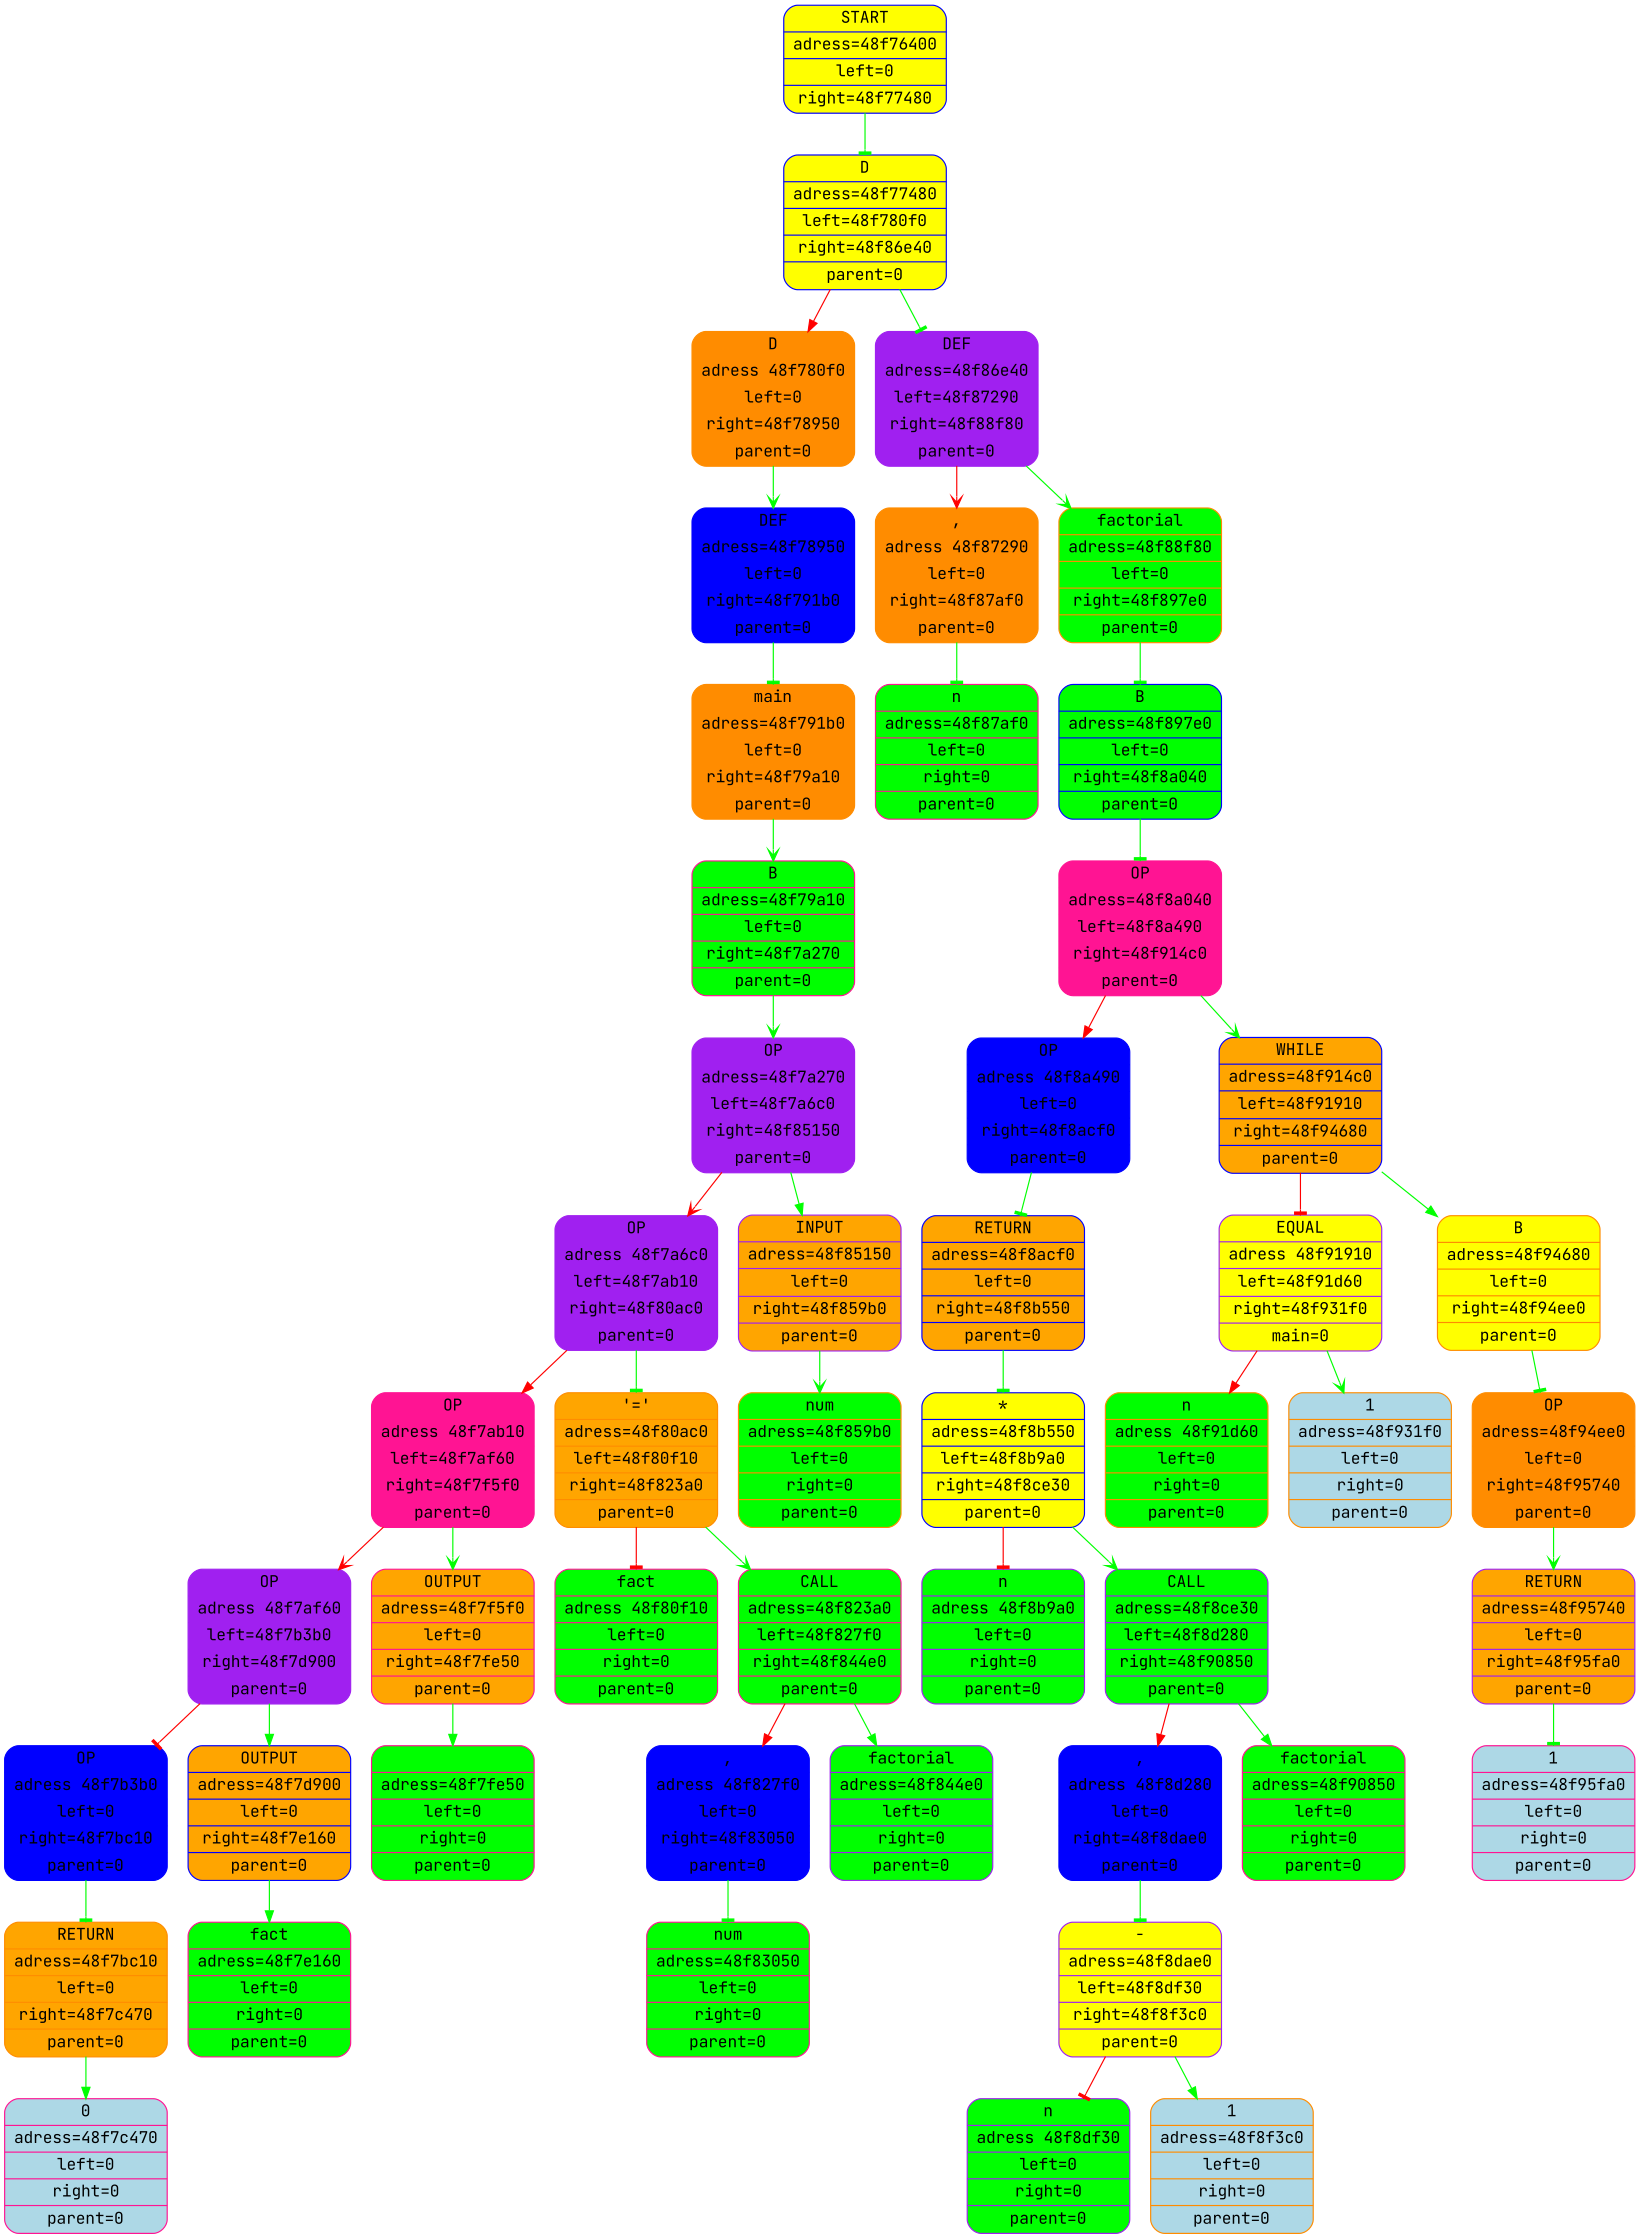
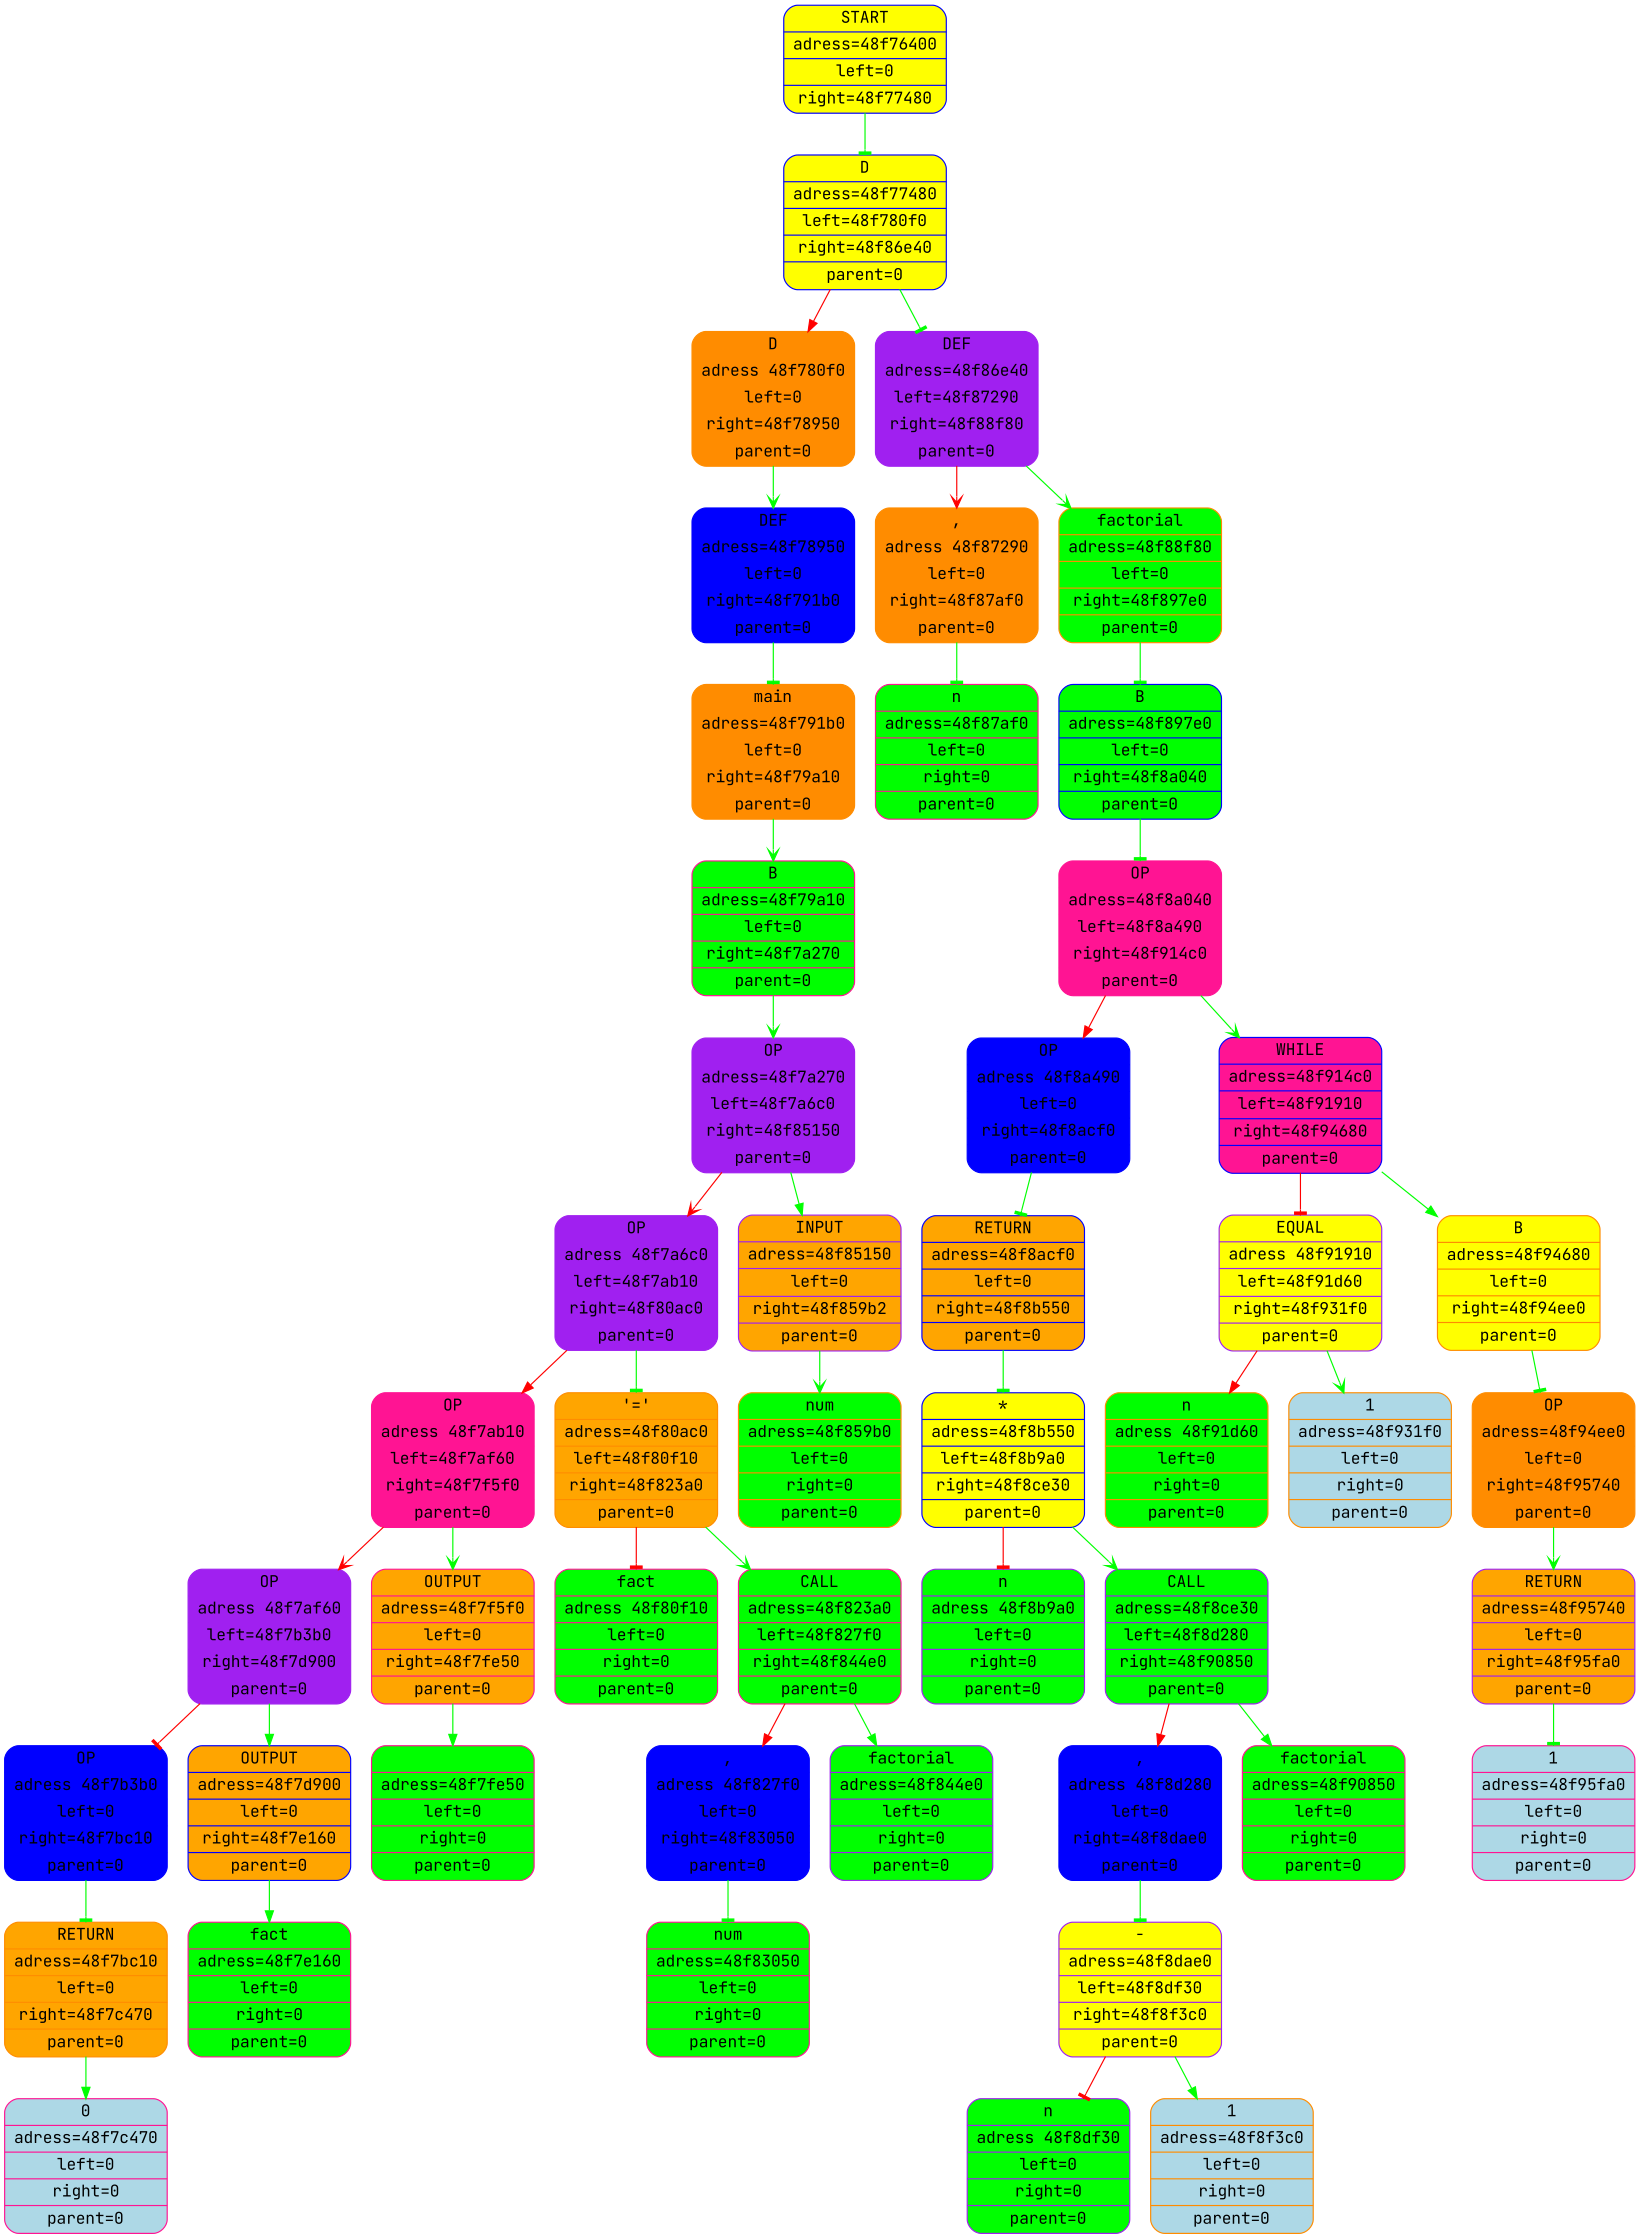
node "WHILE": fillcolor orange -> deeppink
node "INPUT": text "right=48f859b0" -> "right=48f859b2"
node "EQUAL": text "main=0" -> "parent=0"
